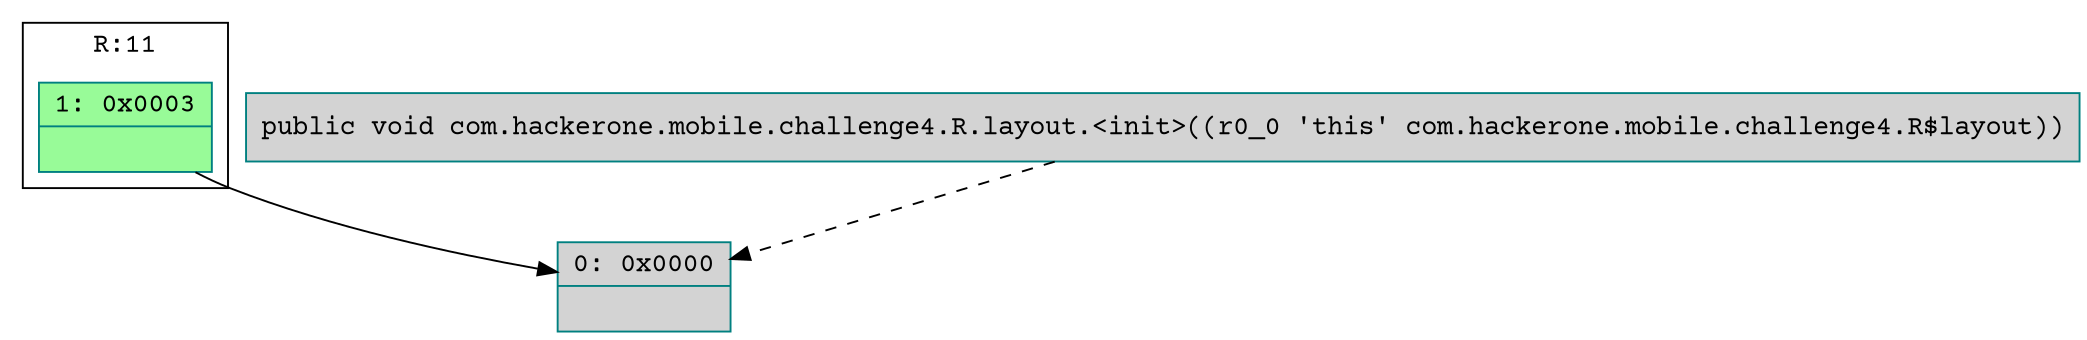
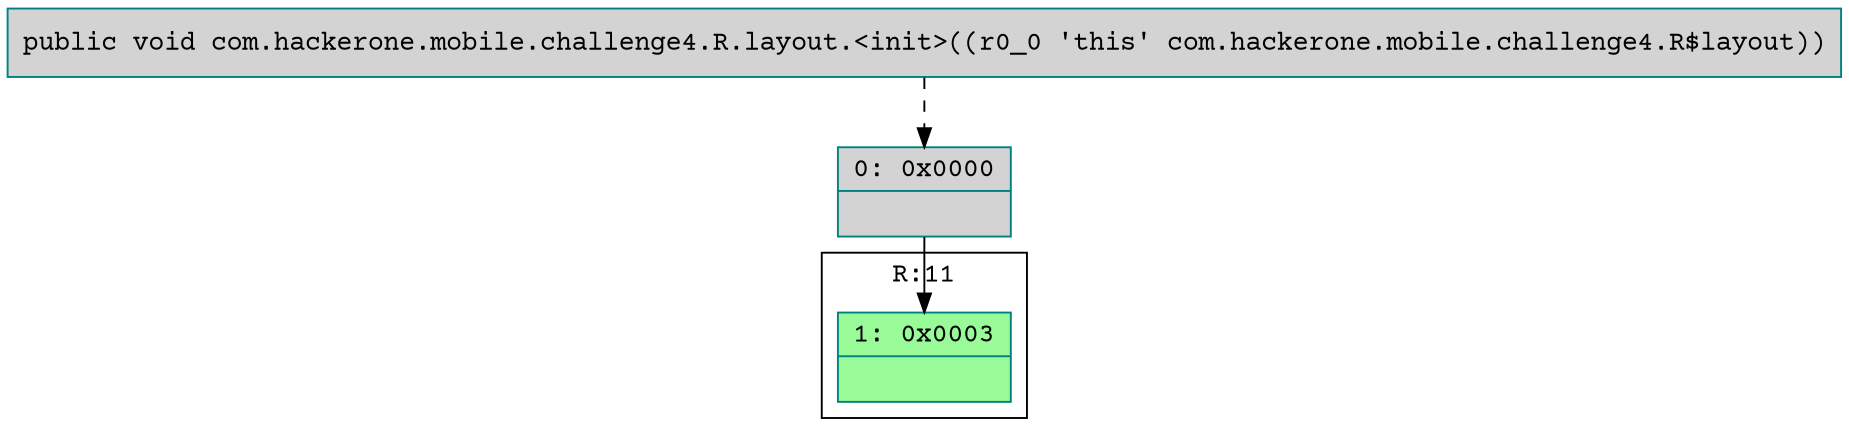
edge "1: 0x0003" -> "0: 0x0000": reversed
